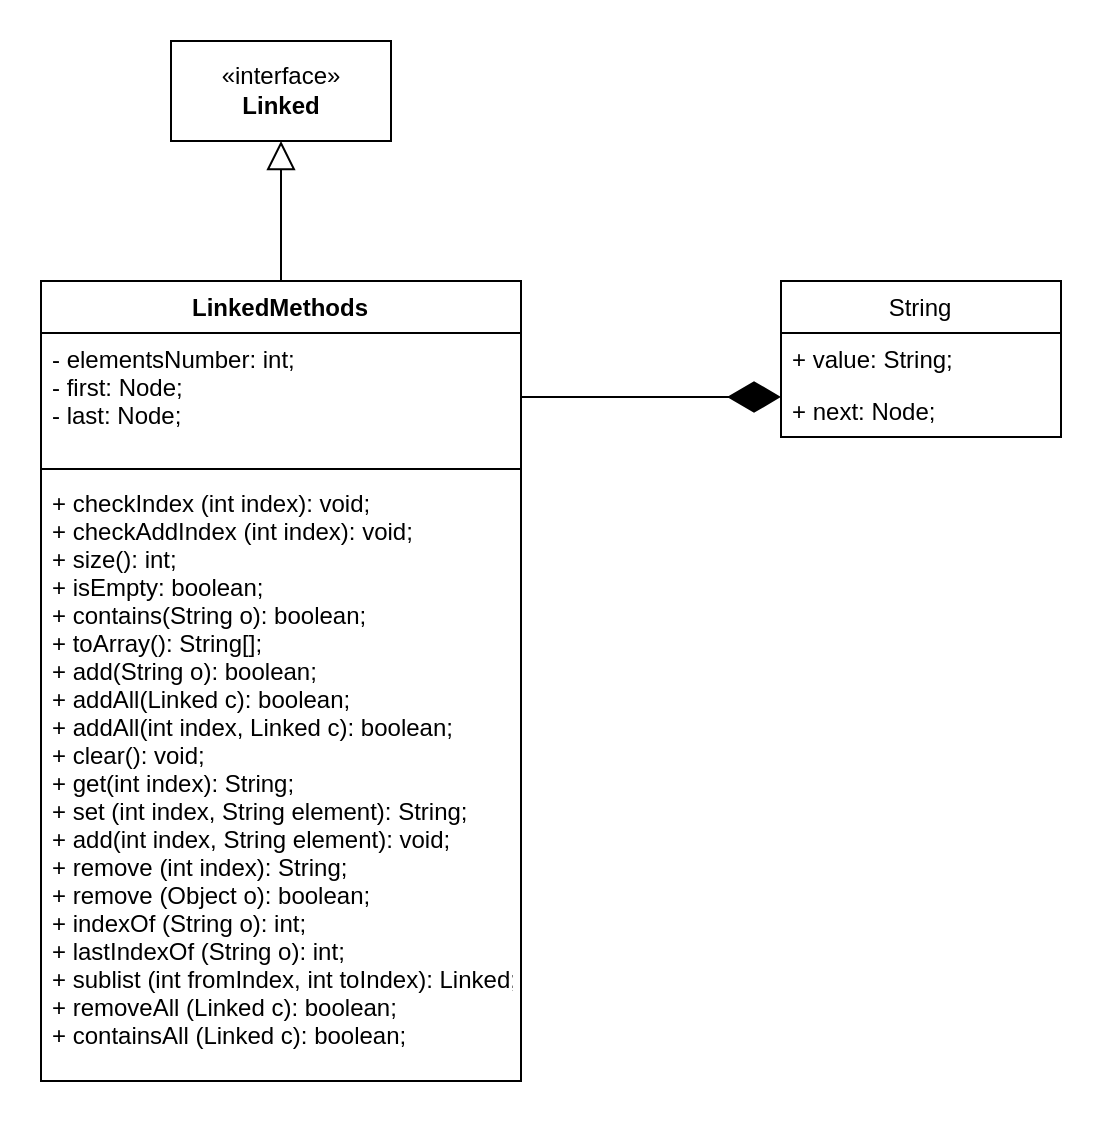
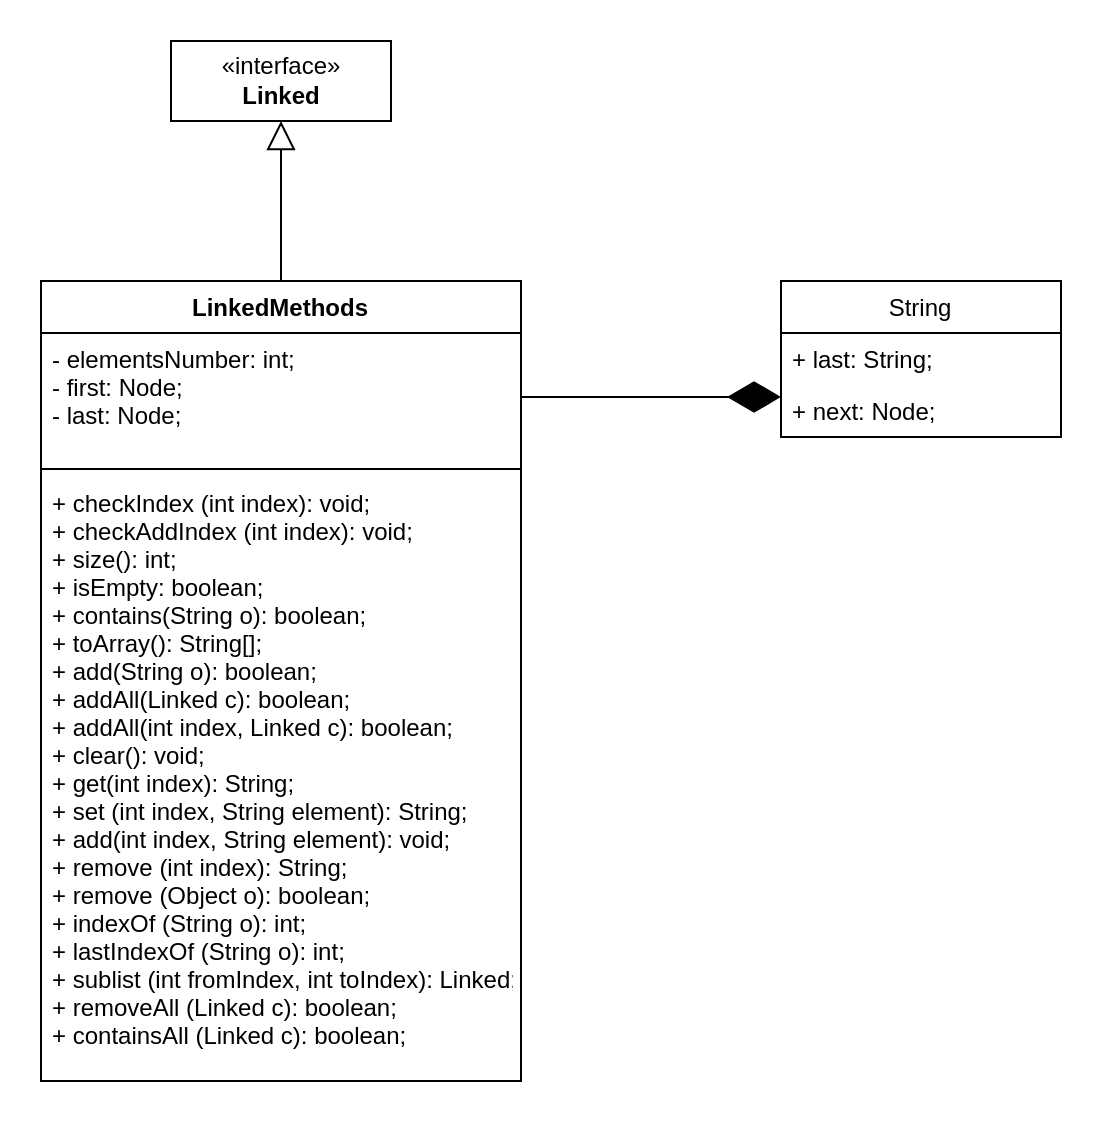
node "«interface» Linked": size 220x100 -> 220x80
node "+ value: String;": label "+ value: String;" -> "+ last: String;"
